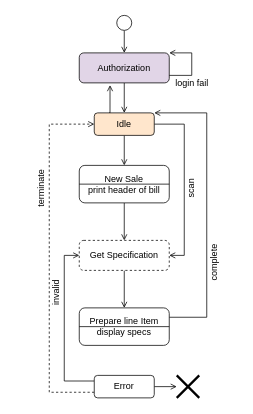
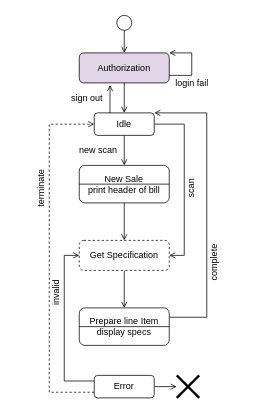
node "sign out": added
node "Idle": fillcolor #ffe6cc -> #ffffff
node "new scan": added
